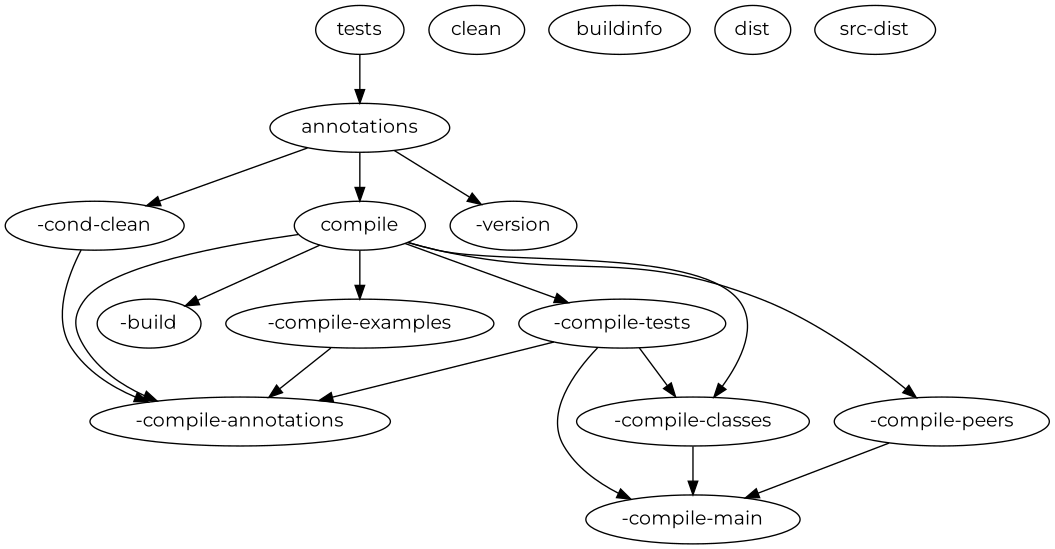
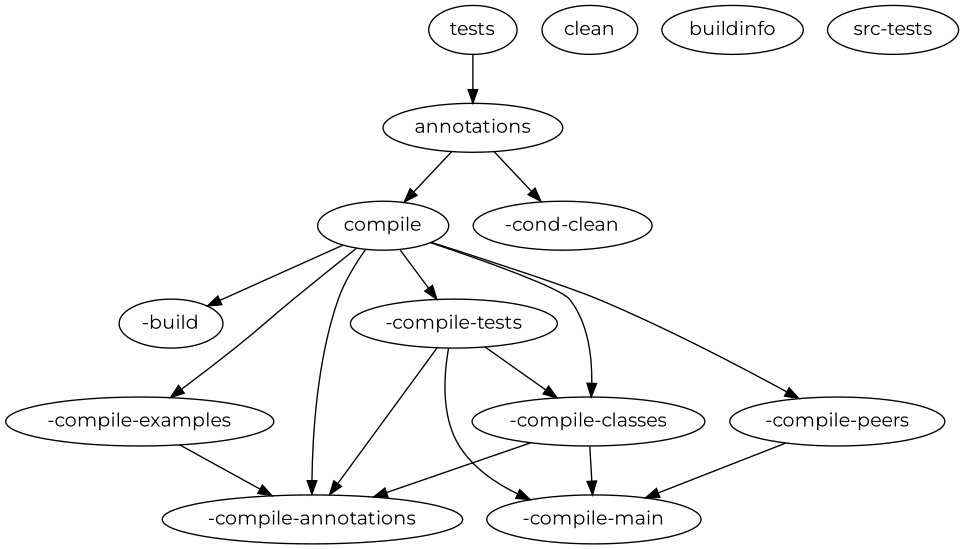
node "dist": removed
node "src-dist": label "src-dist" -> "src-tests"
node "-version": removed
edge "-cond-clean" -> "-compile-annotations": now "-compile-classes" -> "-compile-annotations"
